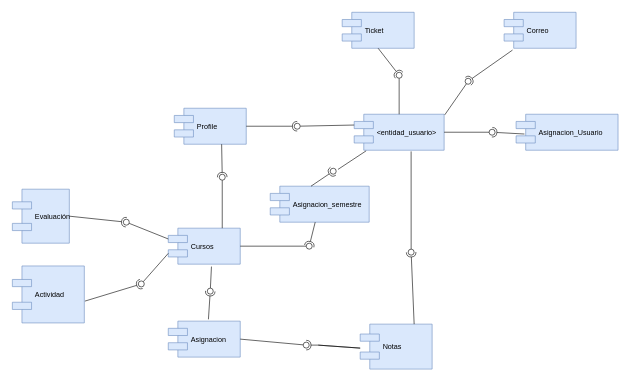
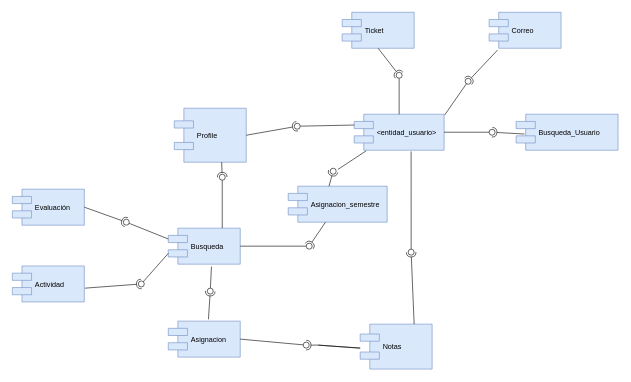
node "Correo": moved (540, 30) -> (525, 30)
node "Profile": size 72x36 -> 72x54
node "Asignacion_Usuario": label "Asignacion_Usuario" -> "Busqueda_Usuario"
node "Asignacion_semestre": moved (320, 204) -> (338, 204)
node "Evaluación": size 57x54 -> 72x36
node "Cursos": label "Cursos" -> "Busqueda"
node "Actividad": size 72x57 -> 72x36
